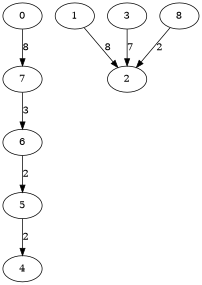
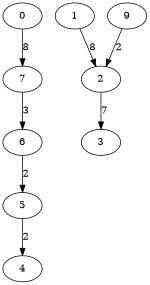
node "8": label "8" -> "9"
edge "3" -> "2": reversed
